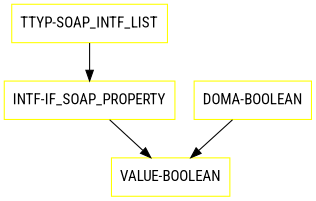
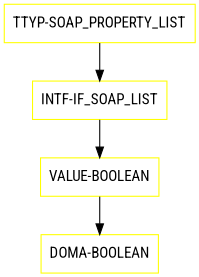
node "TTYP-SOAP_INTF_LIST": label "TTYP-SOAP_INTF_LIST" -> "TTYP-SOAP_PROPERTY_LIST"
node "INTF-IF_SOAP_PROPERTY": label "INTF-IF_SOAP_PROPERTY" -> "INTF-IF_SOAP_LIST"
edge "DOMA-BOOLEAN" -> "VALUE-BOOLEAN": reversed
